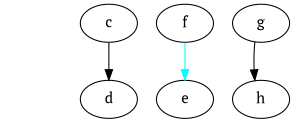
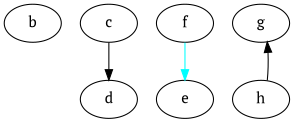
node "b": added
edge "g" -> "h": reversed
